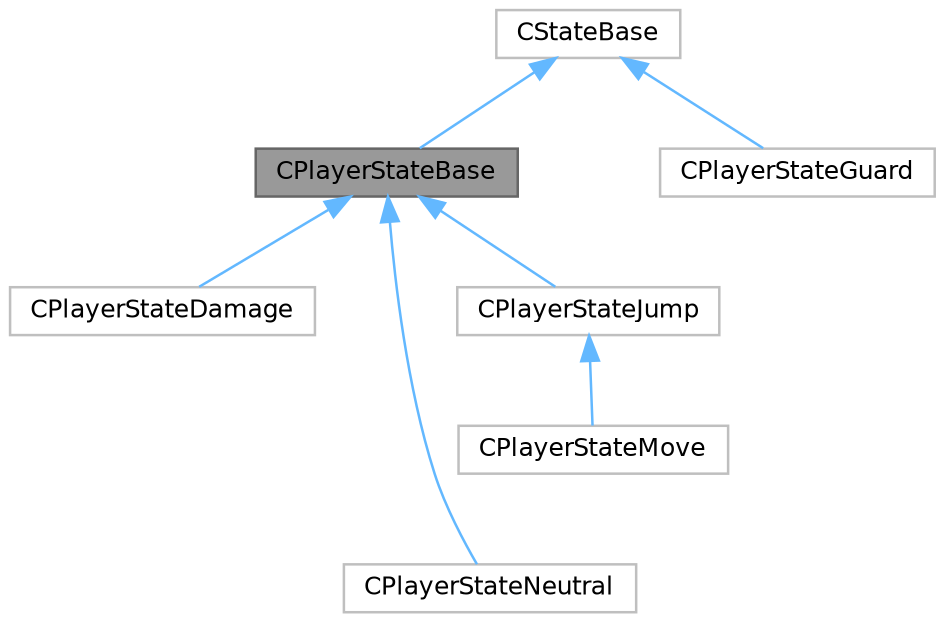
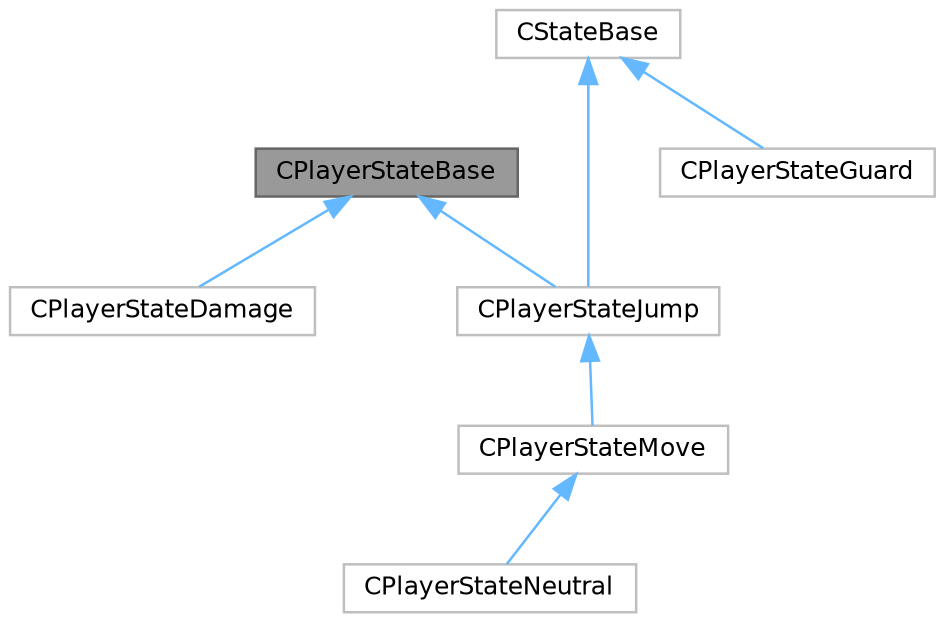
edge "CPlayerStateBase" -> "CStateBase": now "CPlayerStateJump" -> "CStateBase"
edge "CPlayerStateNeutral" -> "CPlayerStateBase": now "CPlayerStateNeutral" -> "CPlayerStateMove"
